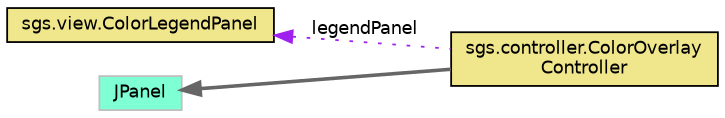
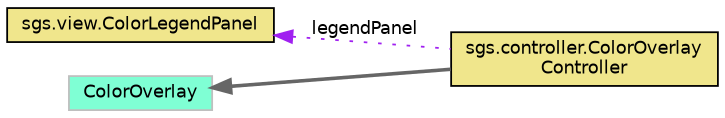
node "JPanel": label "JPanel" -> "ColorOverlay"
